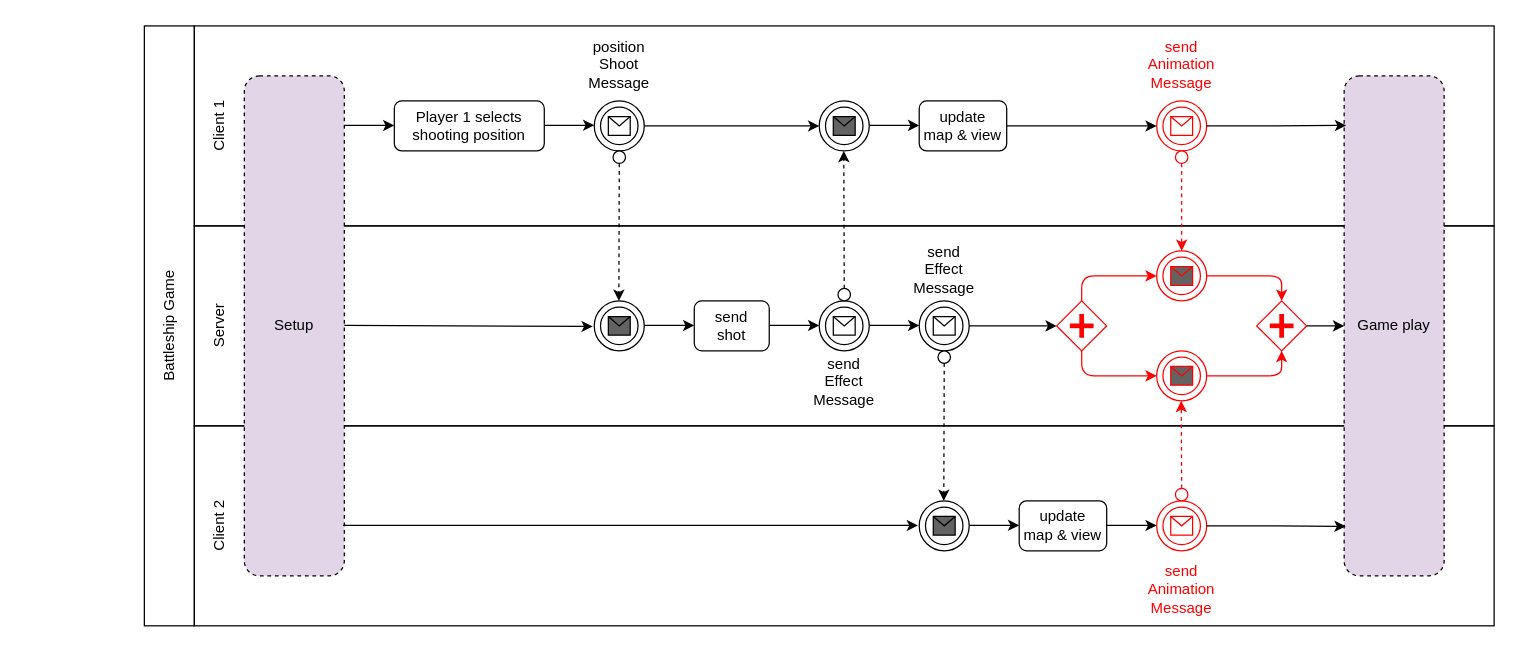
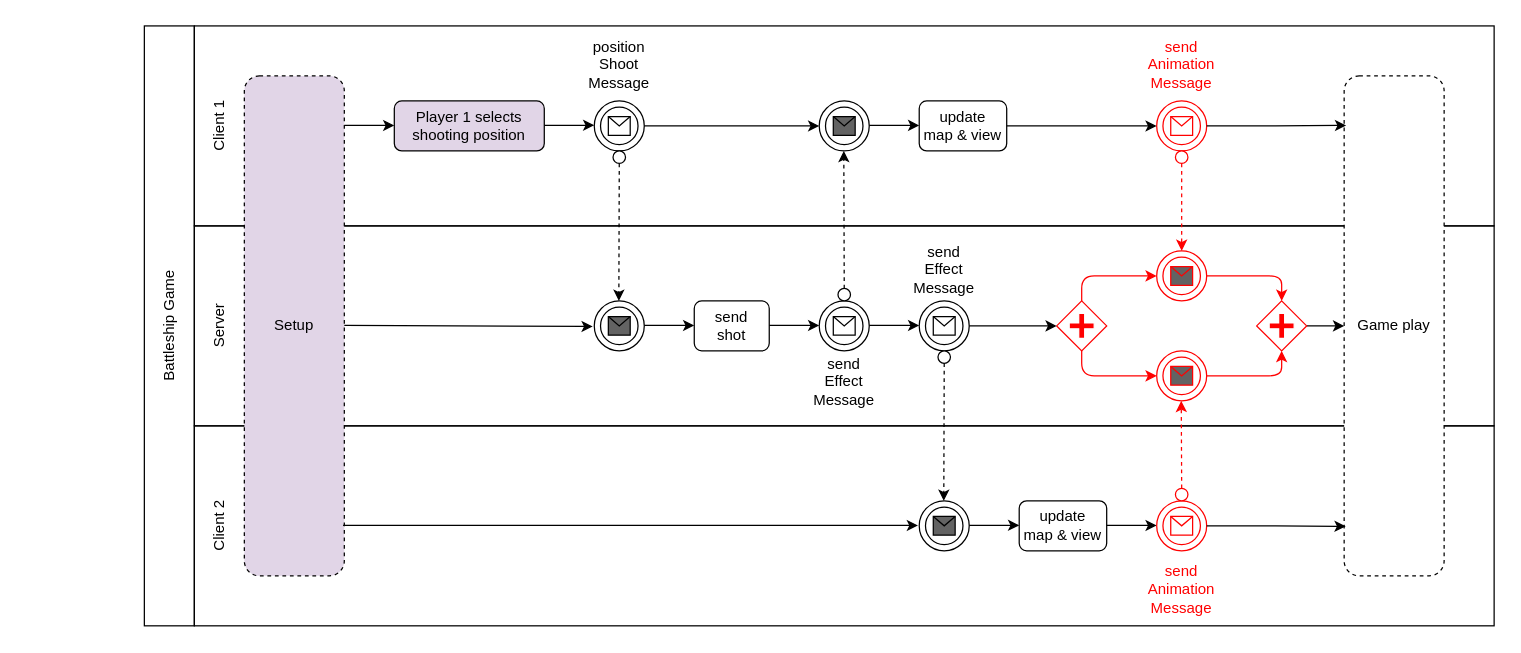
node "Player 1 selects shooting position": fillcolor #ffffff -> #e1d5e7
node "Game play": fillcolor #e1d5e7 -> #ffffff
